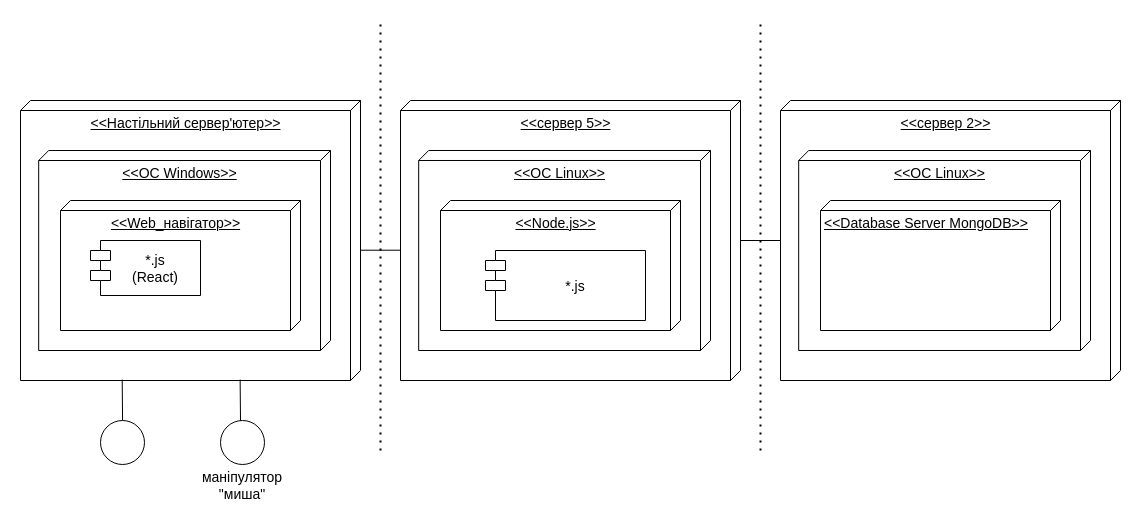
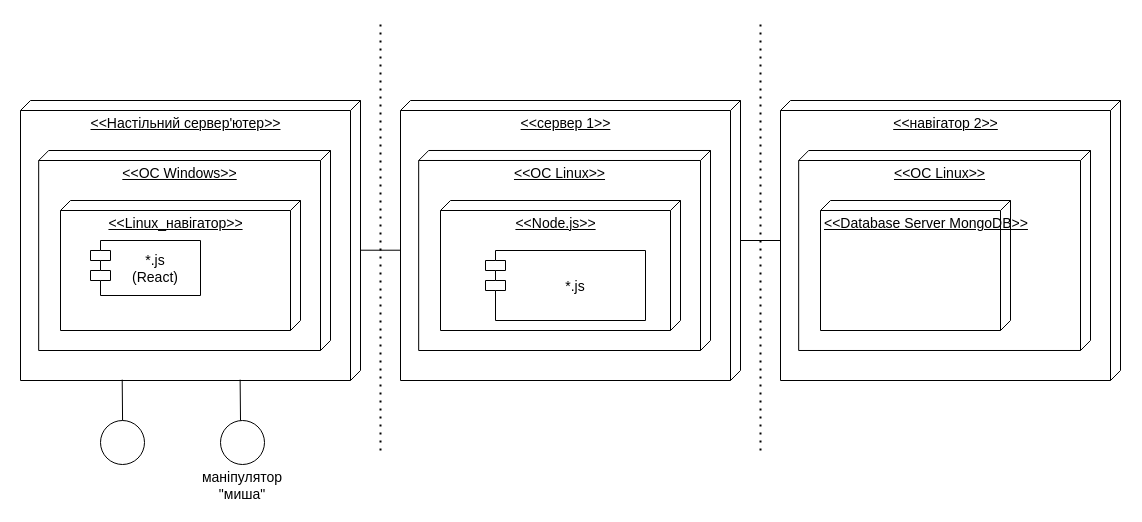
node "<<сервер 5>>": label "<<сервер 5>>" -> "<<сервер 1>>"
node "<<сервер 2>>": label "<<сервер 2>>" -> "<<навігатор 2>>"
node "<<Web_навігатор>>": label "<<Web_навігатор>>" -> "<<Linux_навігатор>>"
node "<<Database Server MongoDB>>": size 240x130 -> 190x130
